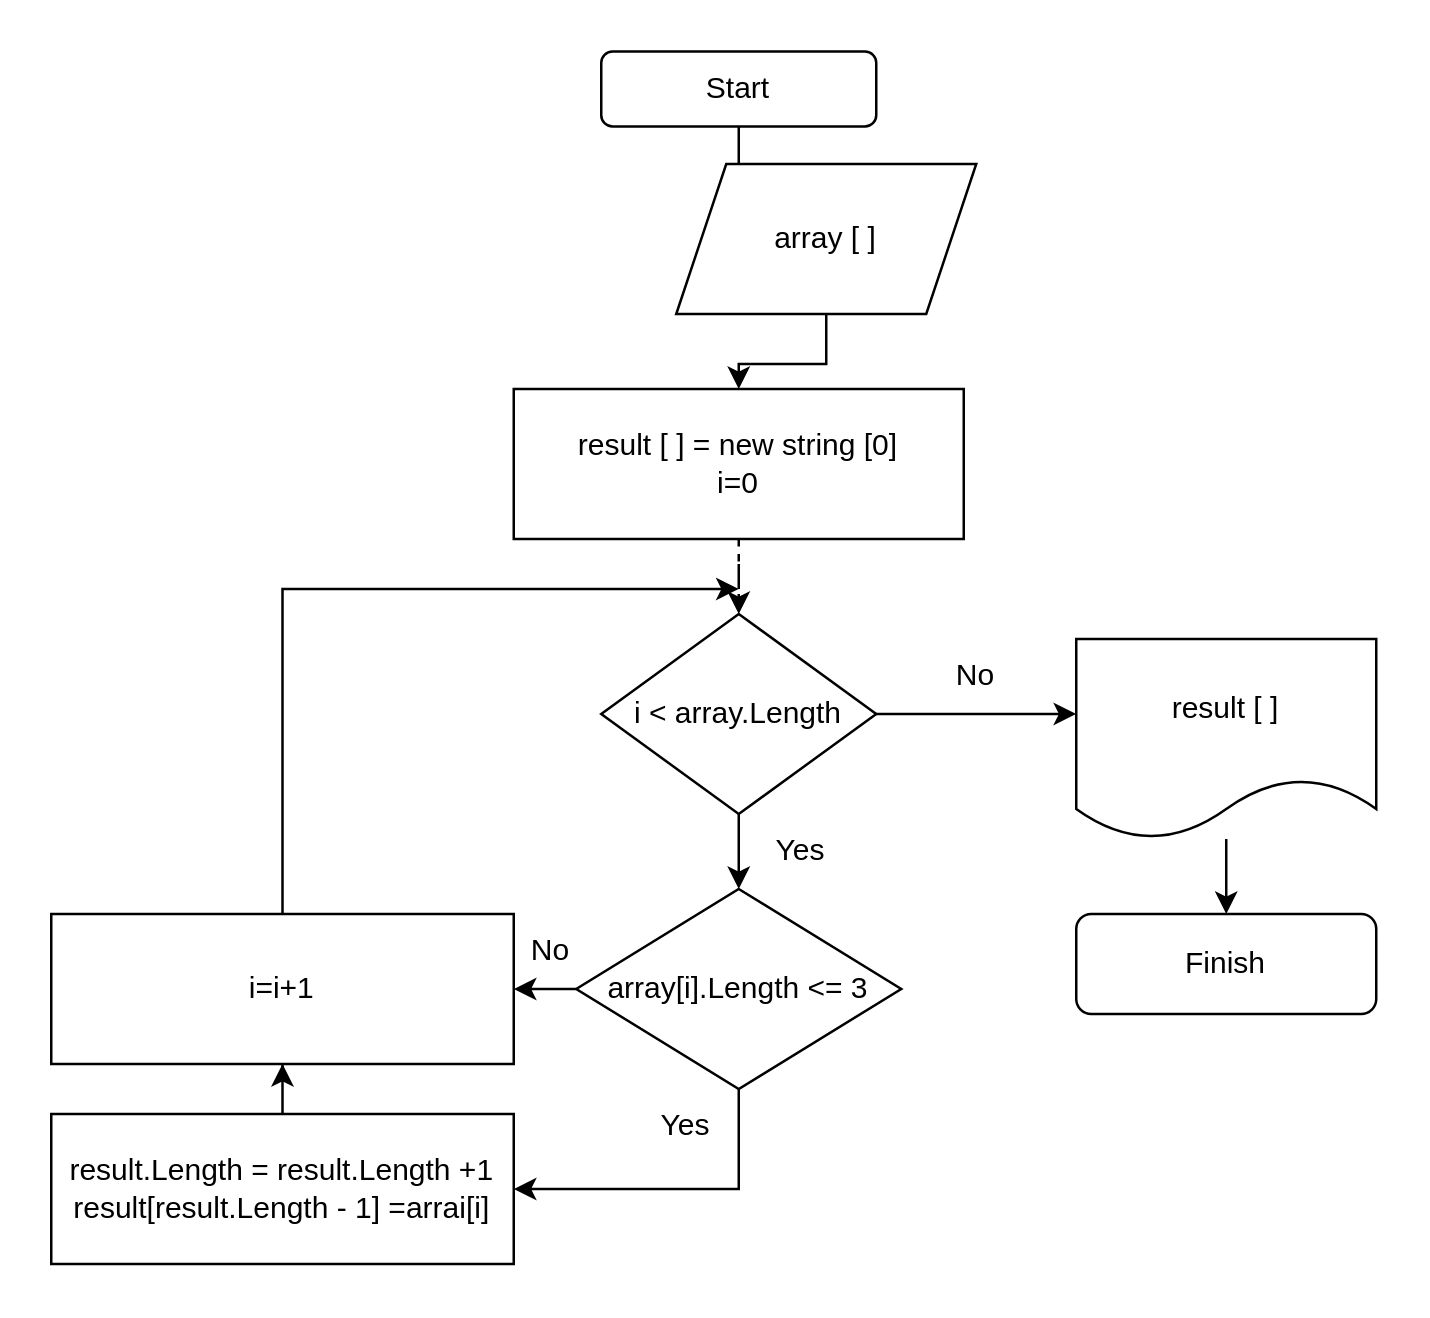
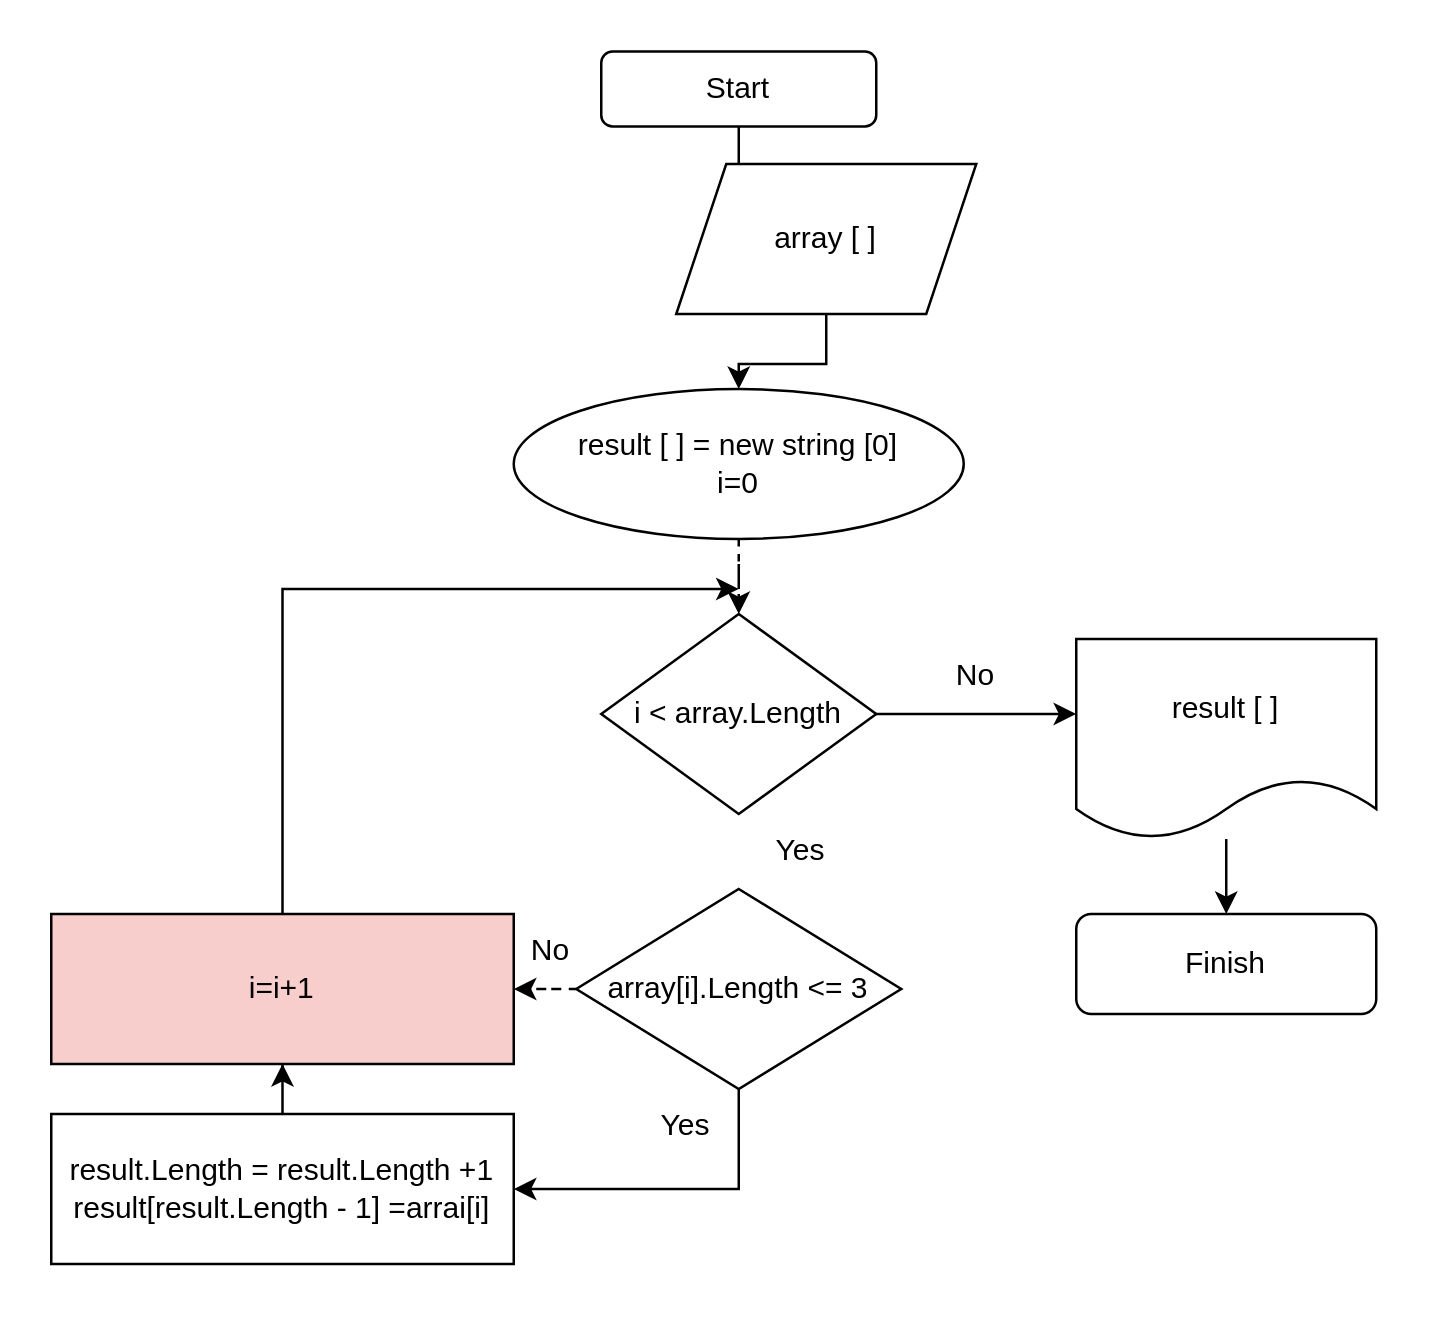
node "result [ ] = new string [0] i=0": shape rectangle -> ellipse
edge "i < array.Length" -> "array[i].Length <= 3": removed
node "i=i+1": fillcolor #ffffff -> #f8cecc
edge "array[i].Length <= 3" -> "i=i+1": style solid -> dashed
